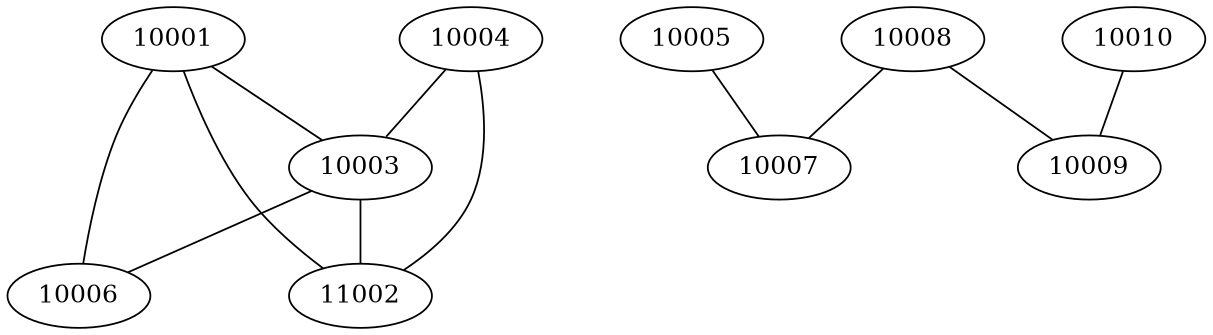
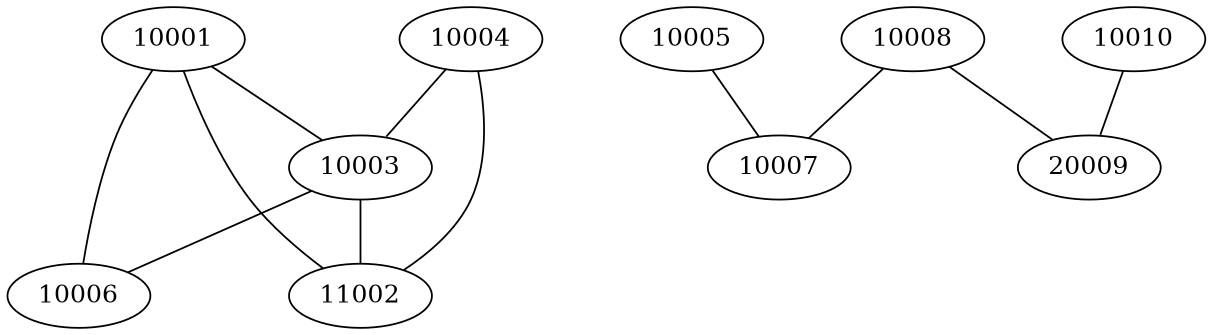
node "10009": label "10009" -> "20009"
